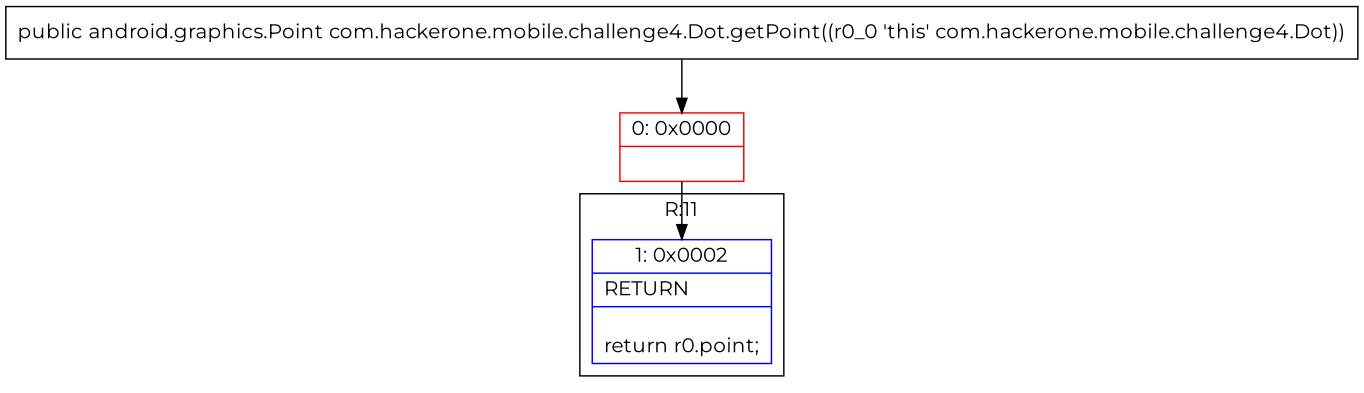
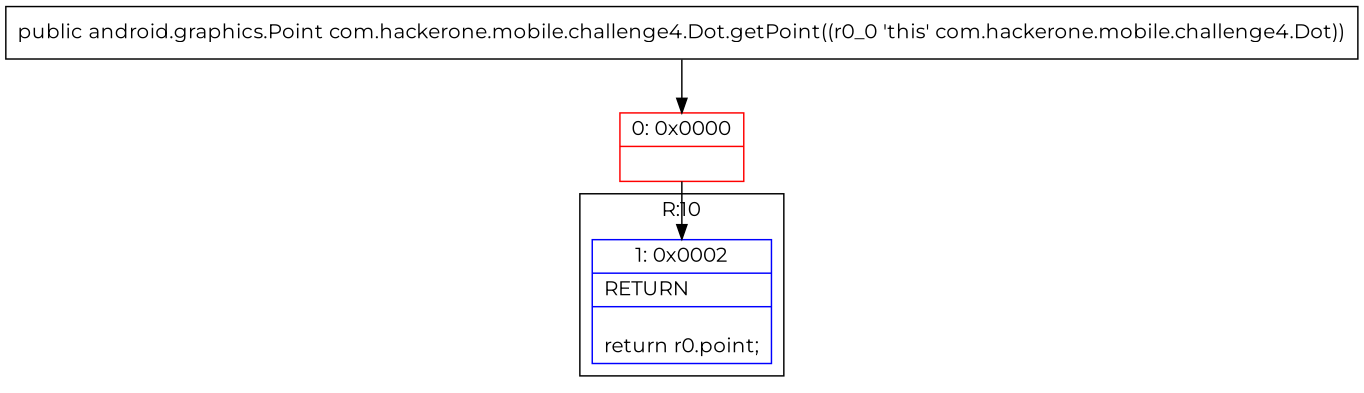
cluster "R:11": label "R:11" -> "R:10"
